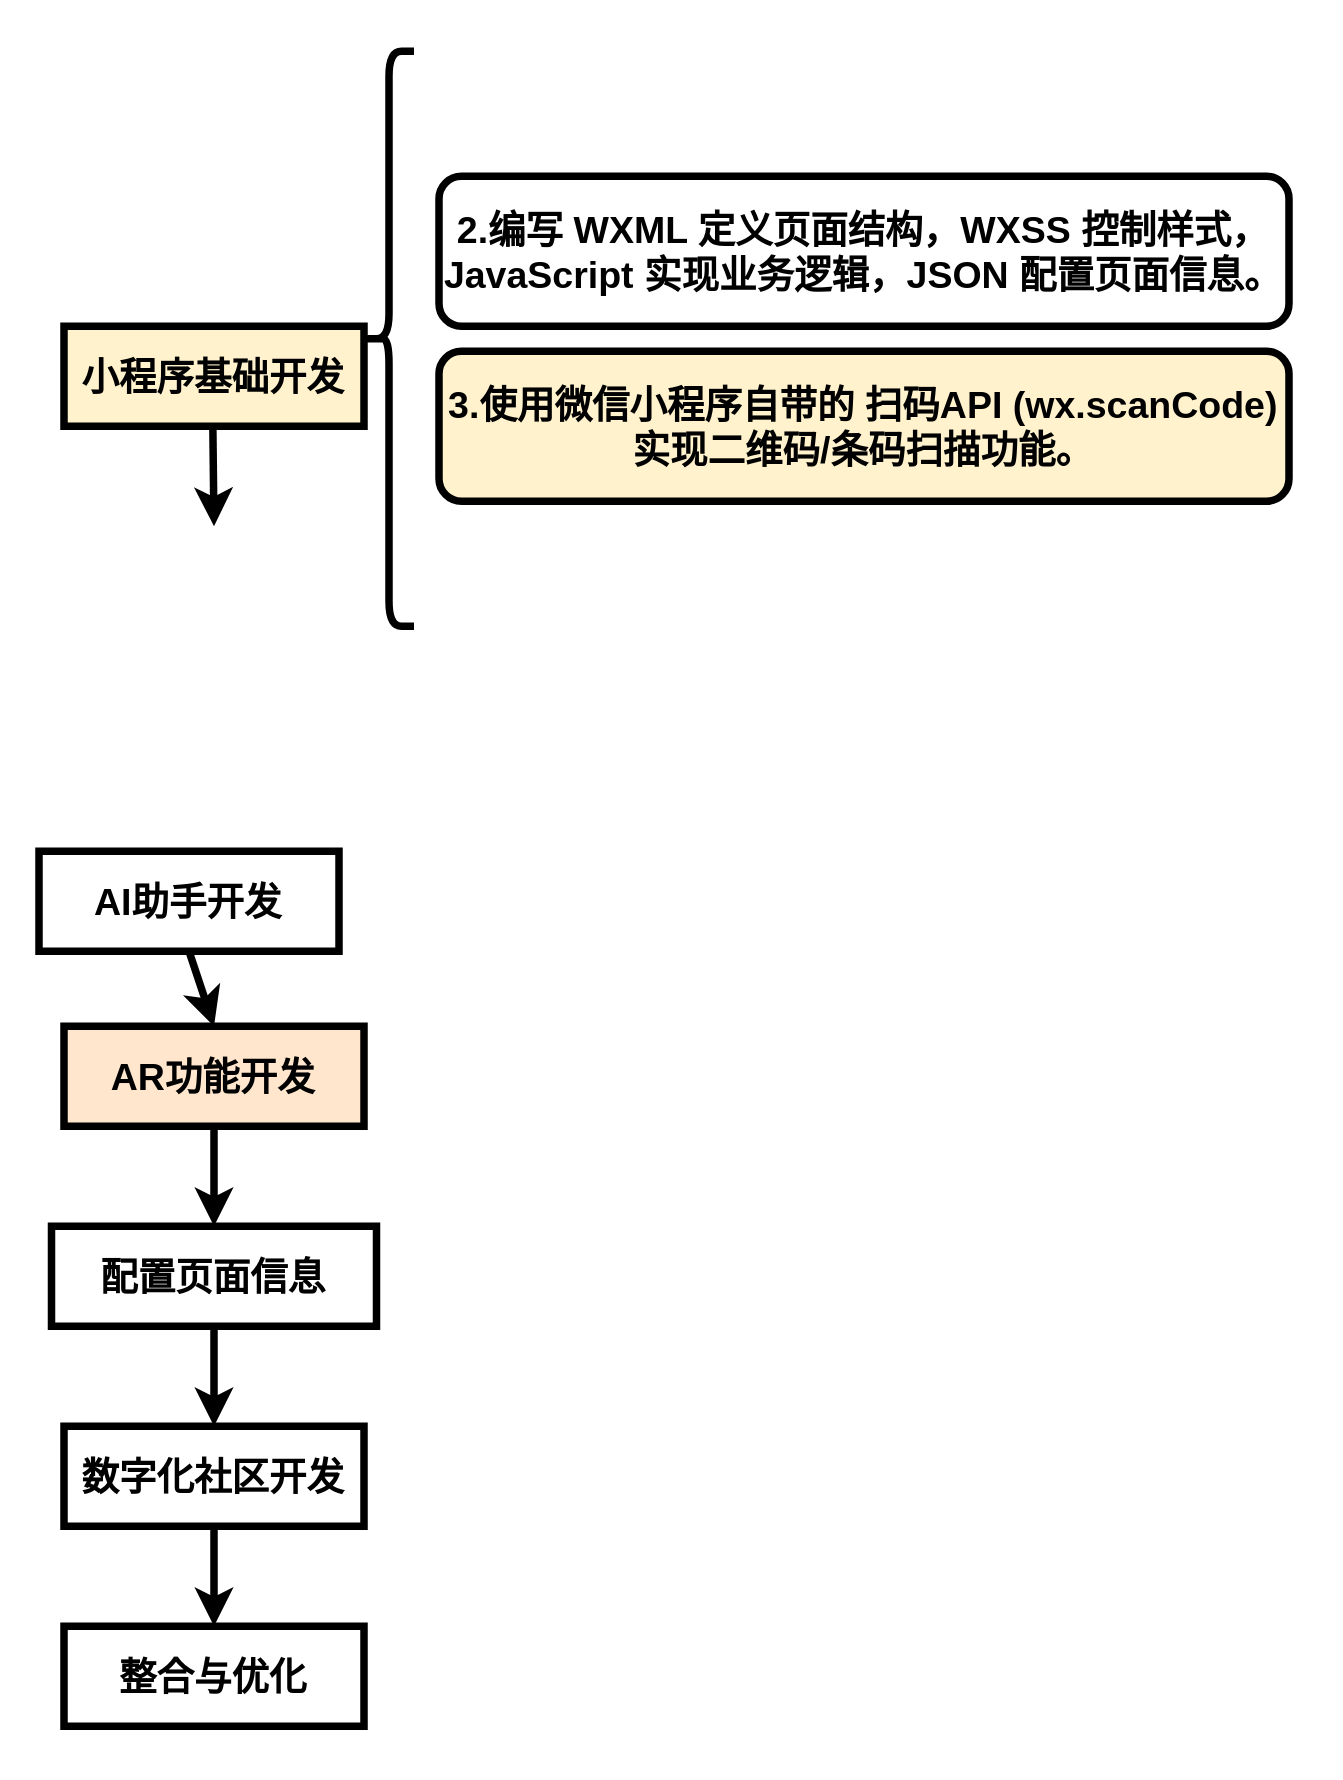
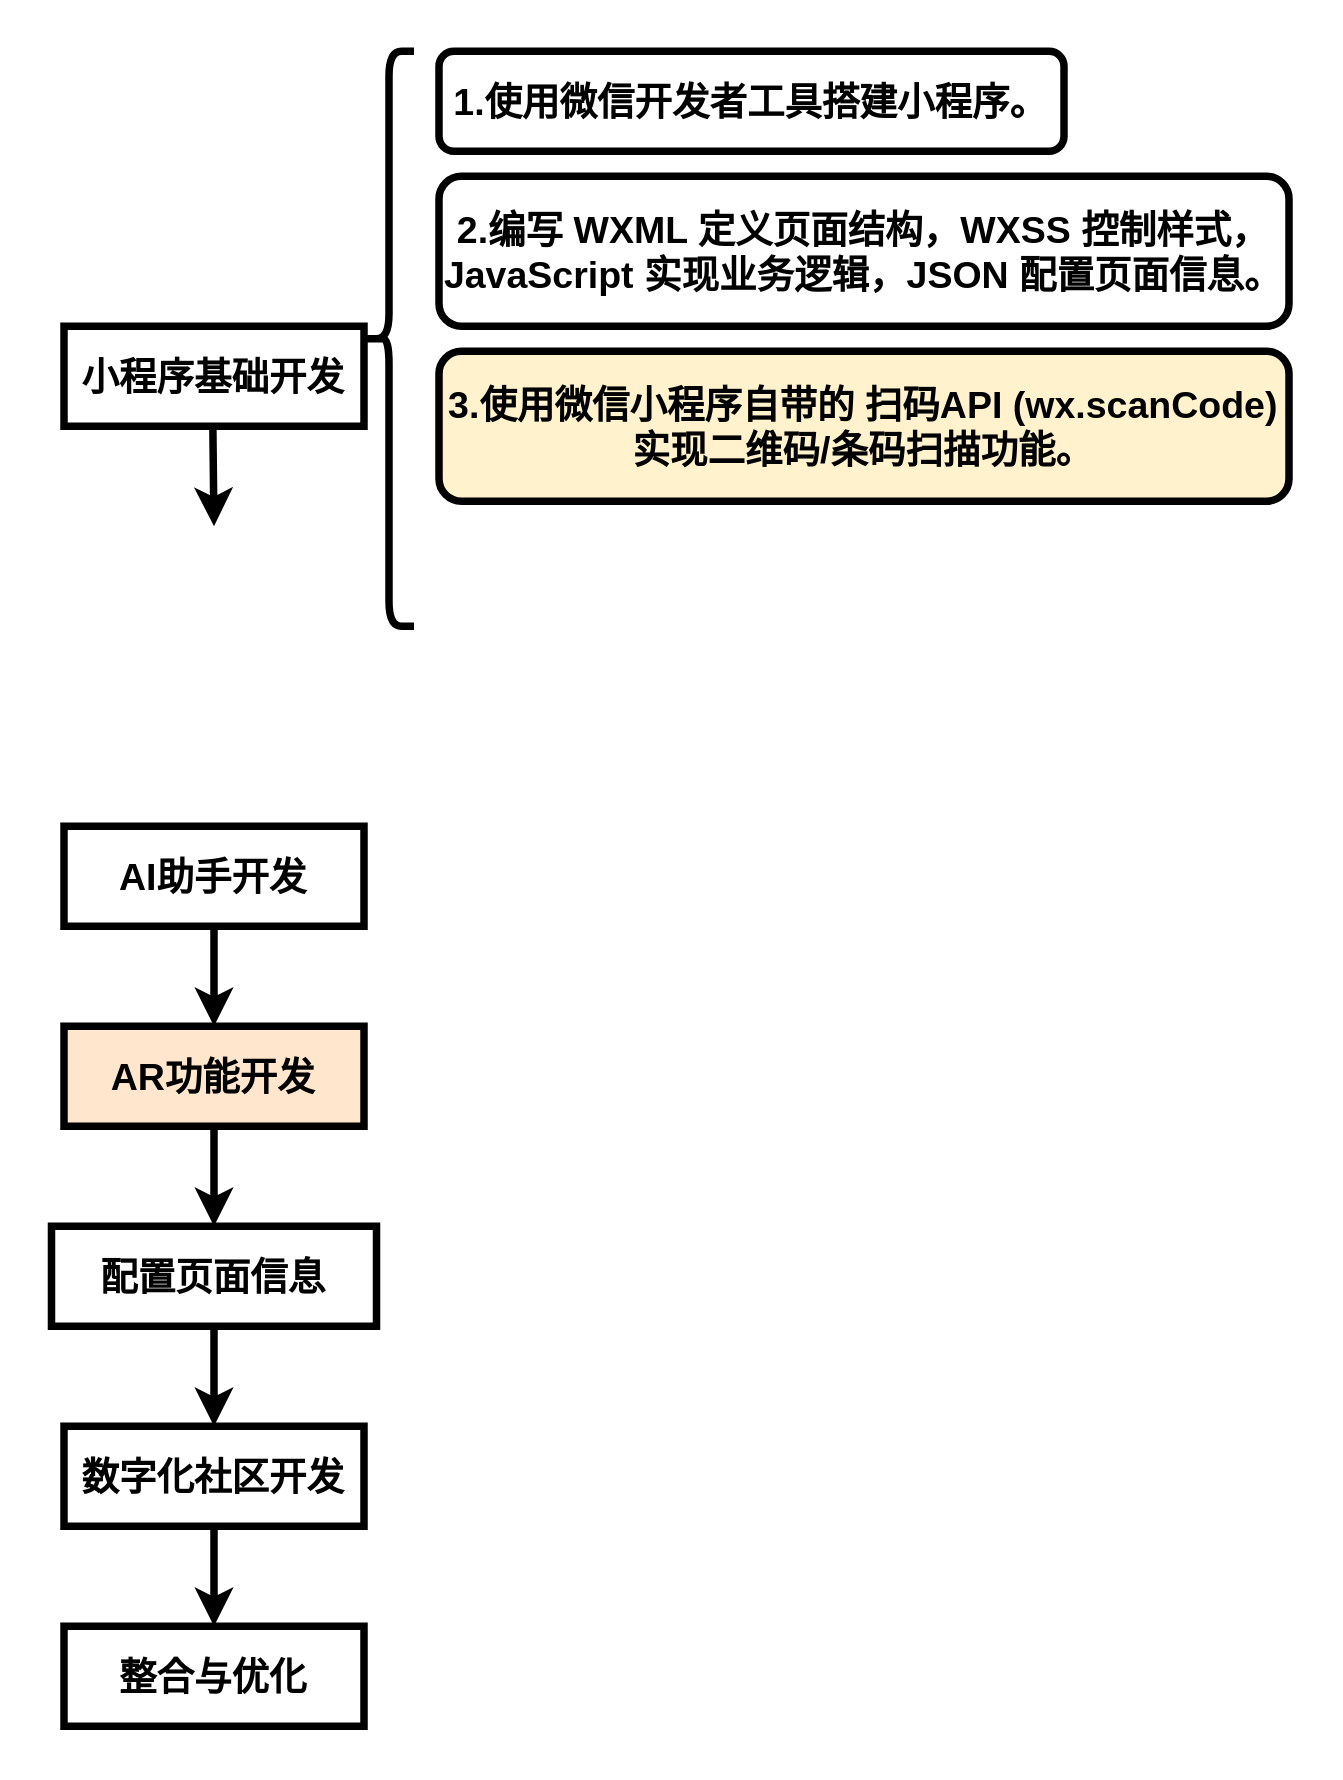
node "1.使用微信开发者工具搭建小程序。": added
node "小程序基础开发": fillcolor #fff2cc -> #ffffff
node "AI助手开发": moved (189, 901) -> (214, 876)
